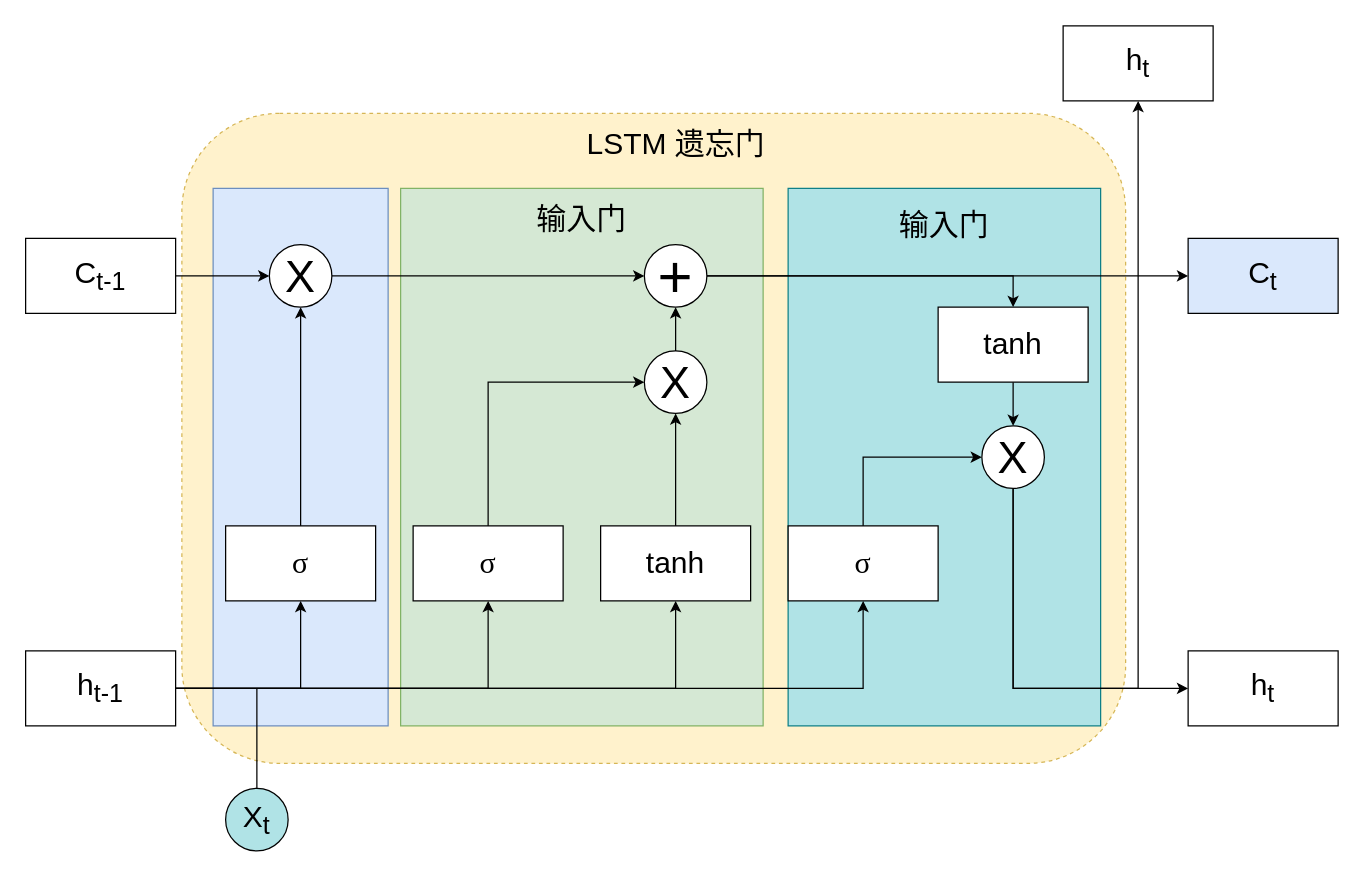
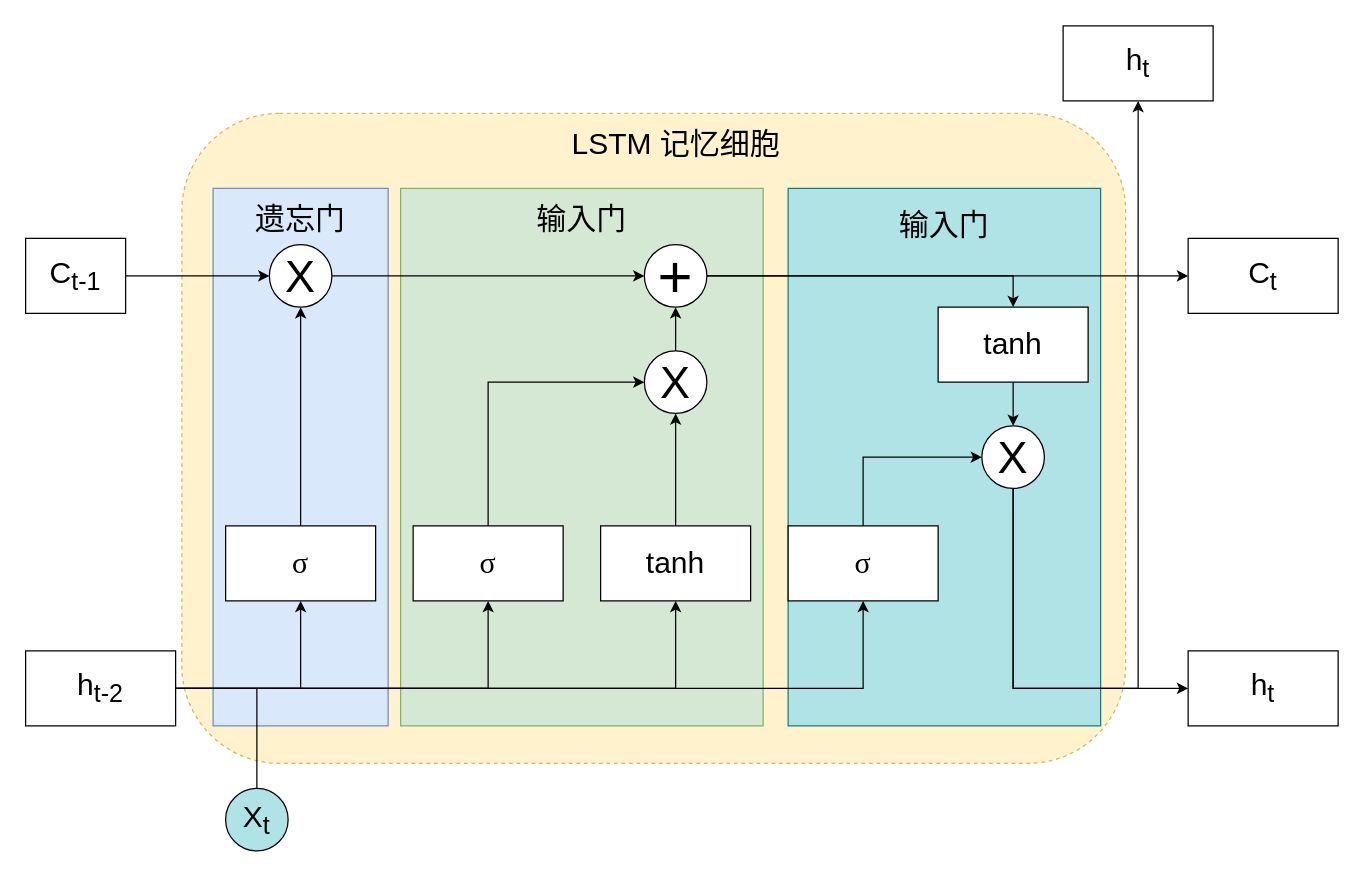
node "LSTM 遗忘门": label "LSTM 遗忘门" -> "LSTM 记忆细胞"
node "遗忘门": added
node "Ct-1": size 150x75 -> 100x75
node "Ct": fillcolor #dae8fc -> #ffffff
node "ht-1": label "ht-1" -> "ht-2"
